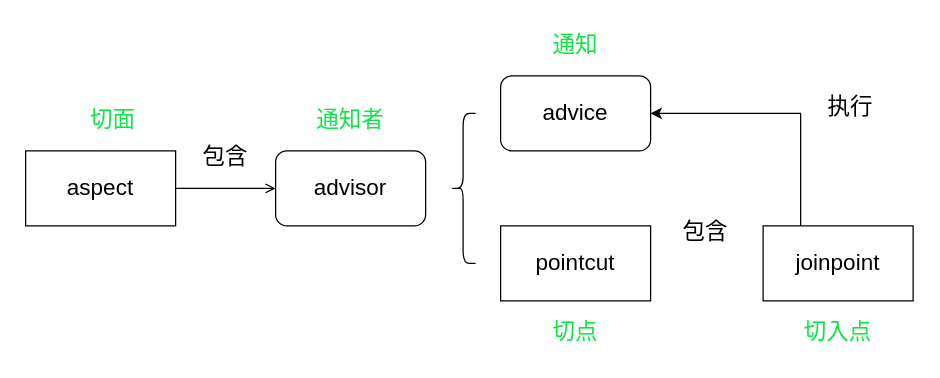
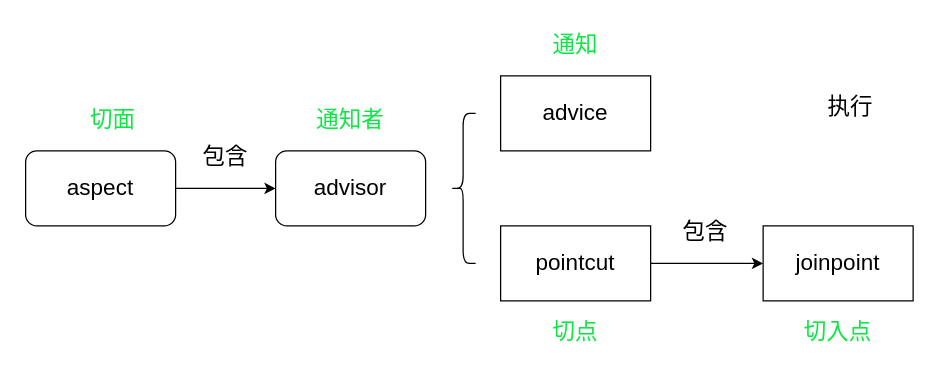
node "advice": shape rounded rectangle -> rectangle
edge "joinpoint" -> "advice": removed
node "aspect": shape rectangle -> rounded rectangle
edge "aspect" -> "advisor": arrowhead open -> classic
edge "pointcut" -> "joinpoint": added
